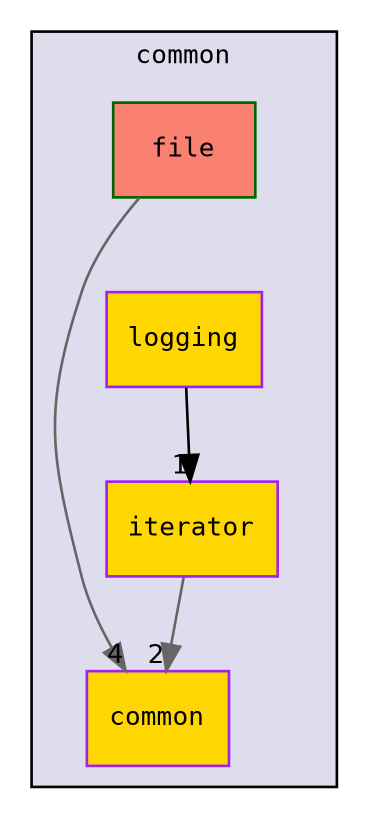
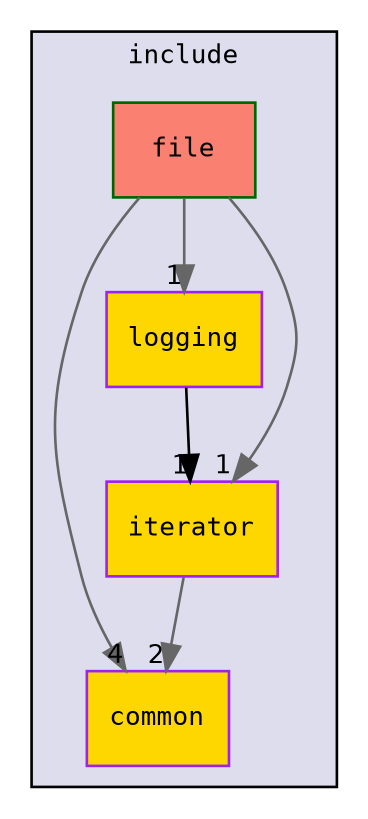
cluster "common": label "common" -> "include"
edge "file" -> "logging": added
edge "file" -> "iterator": added
